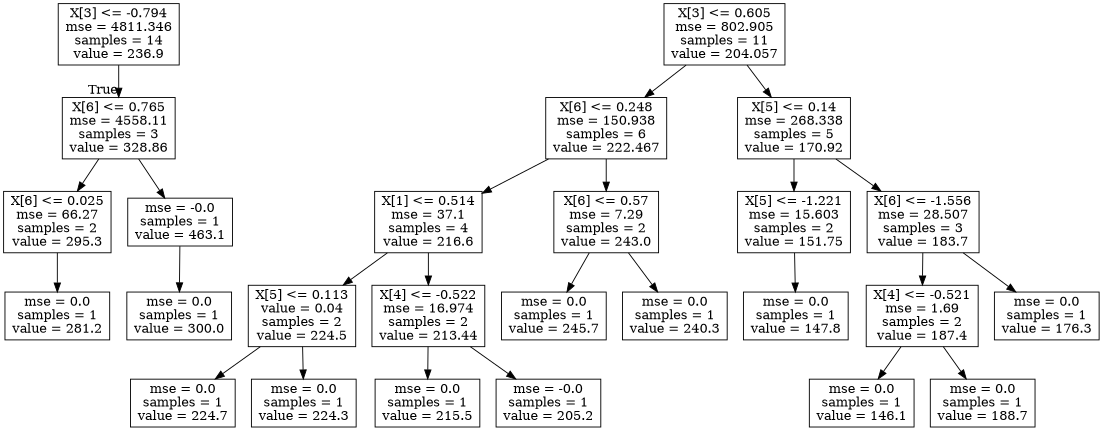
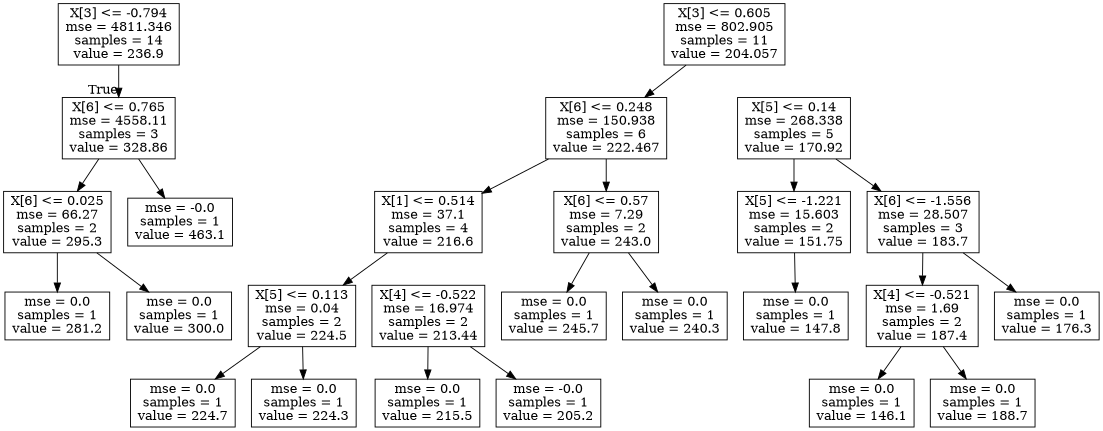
edge "X[3] <= 0.605 mse = 802.905 samples = 11 value = 204.057" -> "X[5] <= 0.14 mse = 268.338 samples = 5 value = 170.92": removed
edge "mse = -0.0 samples = 1 value = 463.1" -> "mse = 0.0 samples = 1 value = 300.0": now "X[6] <= 0.025 mse = 66.27 samples = 2 value = 295.3" -> "mse = 0.0 samples = 1 value = 300.0"
edge "X[1] <= 0.514 mse = 37.1 samples = 4 value = 216.6" -> "X[4] <= -0.522 mse = 16.974 samples = 2 value = 213.44": removed
node "X[5] <= 0.113 value = 0.04 samples = 2 value = 224.5": label "X[5] <= 0.113 value = 0.04 samples = 2 value = 224.5" -> "X[5] <= 0.113 mse = 0.04 samples = 2 value = 224.5"
